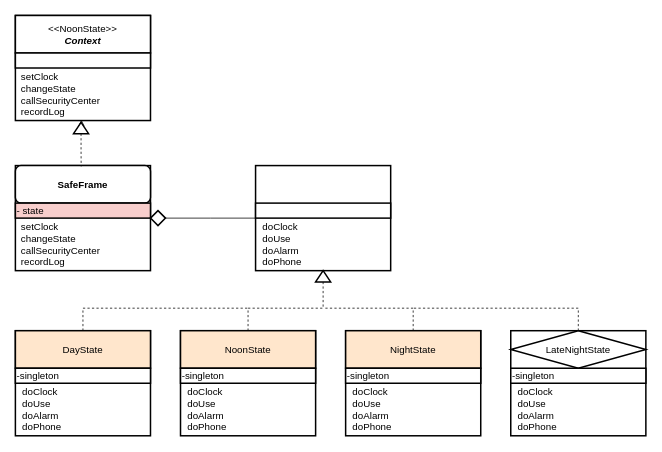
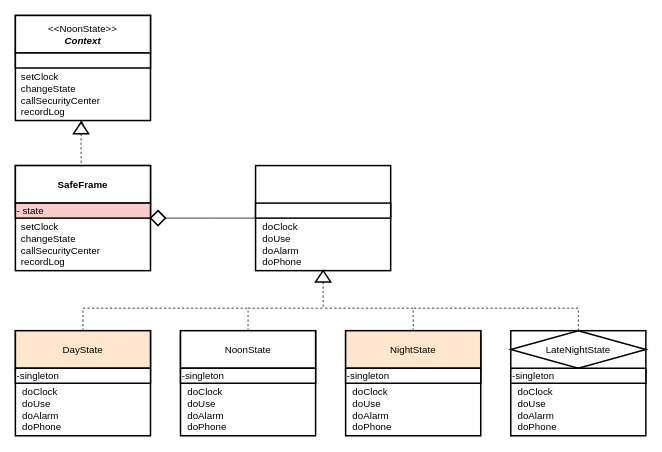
node "SafeFrame": shape rounded rectangle -> rectangle
node "NoonState": fillcolor #ffe6cc -> #ffffff
